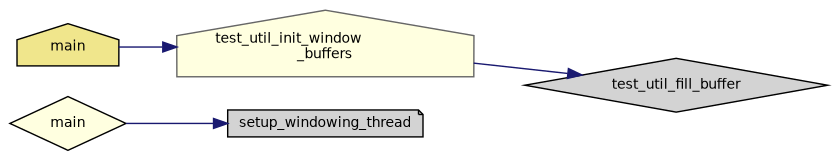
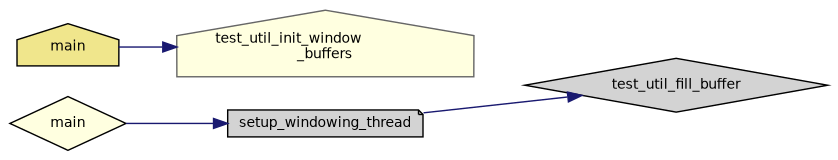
edge "test_util_init_window _buffers" -> "test_util_fill_buffer": now "setup_windowing_thread" -> "test_util_fill_buffer"
